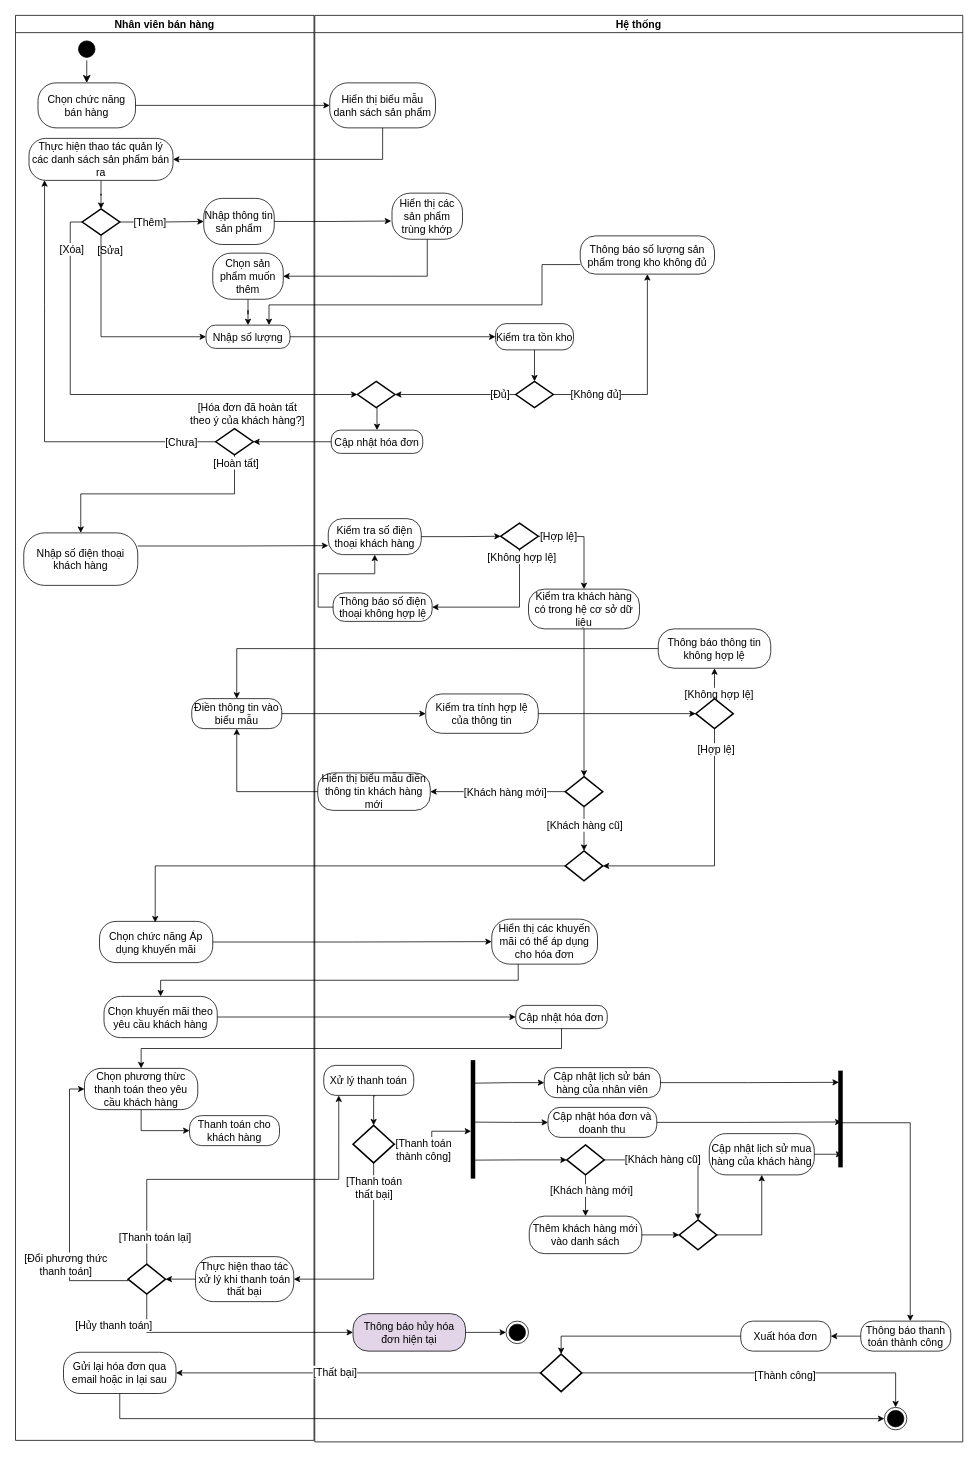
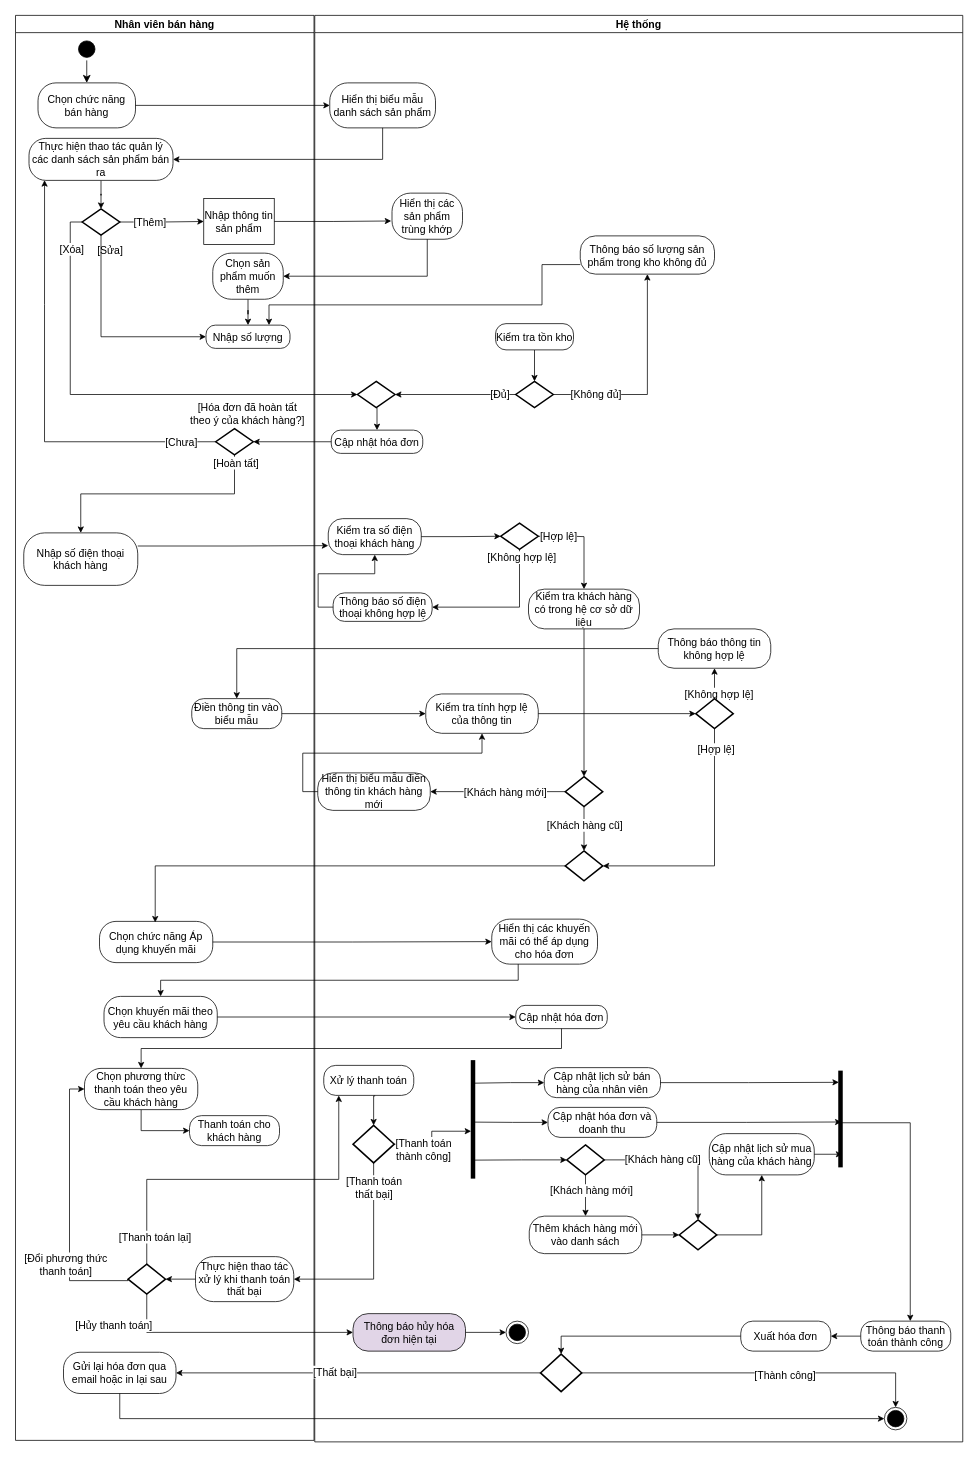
node "Nhập thông tin sản phẩm": shape rounded rectangle -> rectangle
edge "Nhập số lượng" -> "Kiểm tra tồn kho": removed
edge "Hiển thị biểu mẫu điền thông tin khách hàng mới" -> "Điền thông tin vào biểu mẫu": now "Hiển thị biểu mẫu điền thông tin khách hàng mới" -> "Kiểm tra tính hợp lệ của thông tin"
